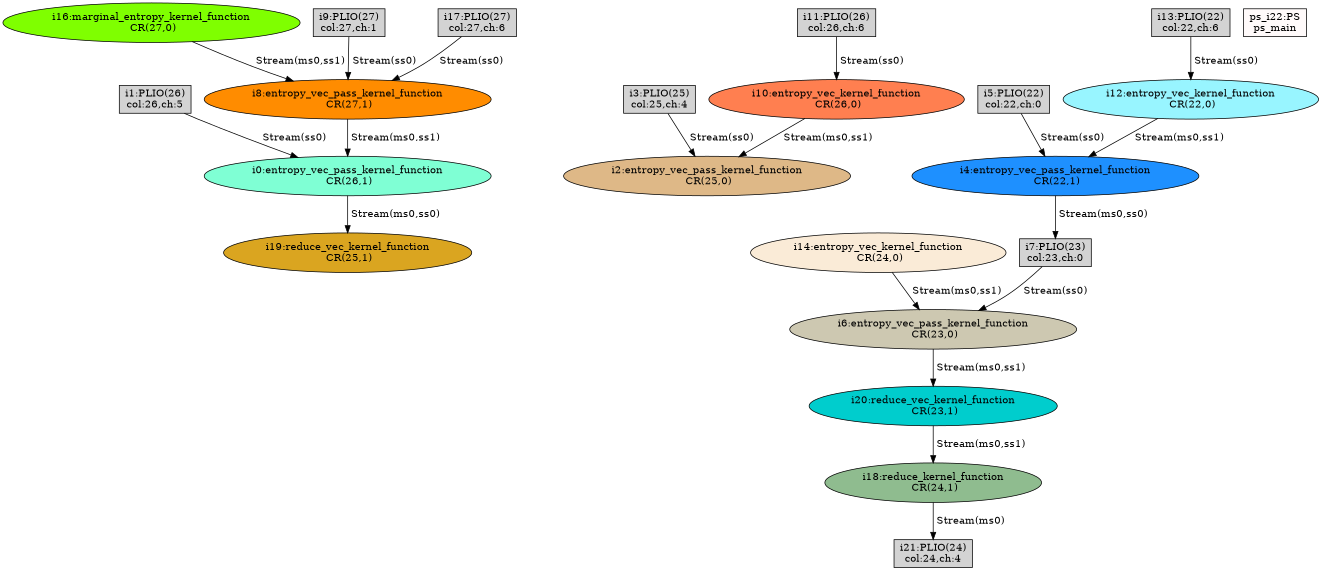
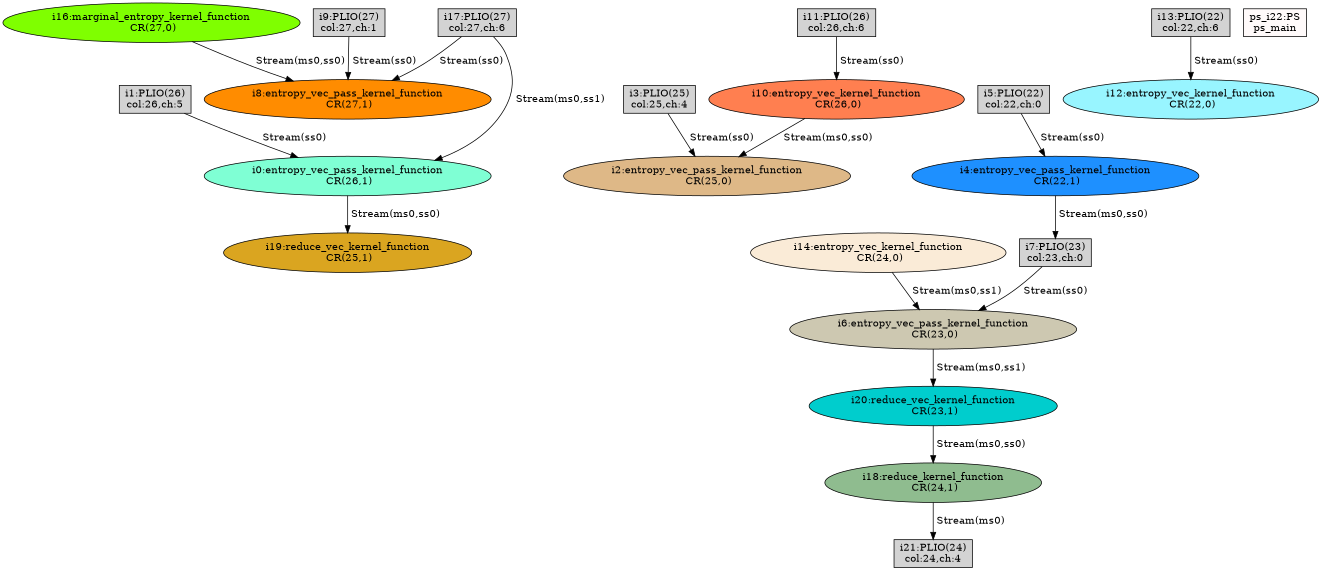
edge "i16:marginal_entropy_kernel_function CR(27,0)" -> "i8:entropy_vec_pass_kernel_function CR(27,1)": label " Stream(ms0,ss1)" -> " Stream(ms0,ss0)"
edge "i8:entropy_vec_pass_kernel_function CR(27,1)" -> "i0:entropy_vec_pass_kernel_function CR(26,1)": now "i17:PLIO(27) col:27,ch:6" -> "i0:entropy_vec_pass_kernel_function CR(26,1)"
edge "i12:entropy_vec_kernel_function CR(22,0)" -> "i4:entropy_vec_pass_kernel_function CR(22,1)": removed, label "Stream(ms0,ss1)"
edge "i10:entropy_vec_kernel_function CR(26,0)" -> "i2:entropy_vec_pass_kernel_function CR(25,0)": label " Stream(ms0,ss1)" -> " Stream(ms0,ss0)"
edge "i20:reduce_vec_kernel_function CR(23,1)" -> "i18:reduce_kernel_function CR(24,1)": label " Stream(ms0,ss1)" -> " Stream(ms0,ss0)"
